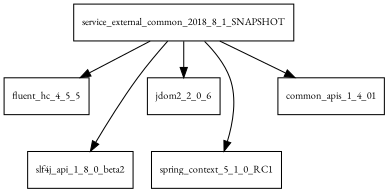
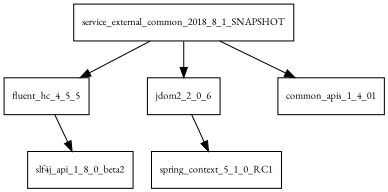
edge "service_external_common_2018_8_1_SNAPSHOT" -> "spring_context_5_1_0_RC1": now "jdom2_2_0_6" -> "spring_context_5_1_0_RC1"
edge "service_external_common_2018_8_1_SNAPSHOT" -> "slf4j_api_1_8_0_beta2": now "fluent_hc_4_5_5" -> "slf4j_api_1_8_0_beta2"
